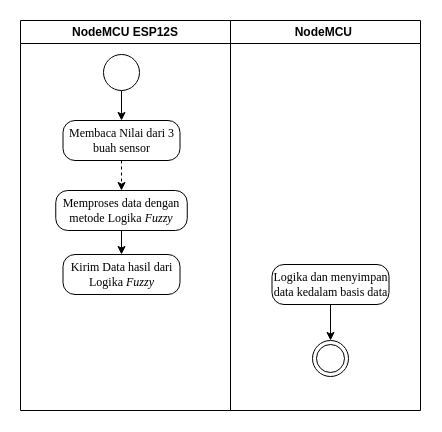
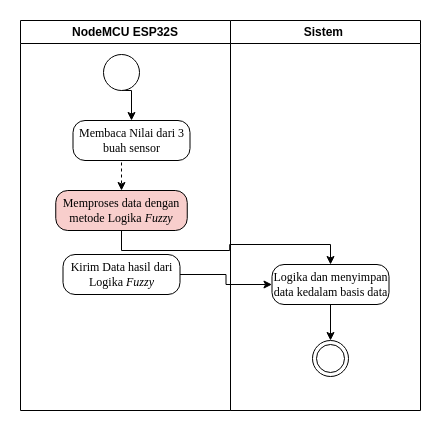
node "NodeMCU ESP12S": label "NodeMCU ESP12S" -> "NodeMCU ESP32S"
node "NodeMCU": label "NodeMCU" -> "Sistem"
node "Membaca Nilai dari 3 buah sensor": moved (122, 141) -> (132, 141)
node "Memproses data dengan metode Logika Fuzzy": fillcolor #ffffff -> #f8cecc
edge "Memproses data dengan metode Logika Fuzzy" -> "Kirim Data hasil dari Logika Fuzzy": now "Memproses data dengan metode Logika Fuzzy" -> "Logika dan menyimpan data kedalam basis data"
edge "Kirim Data hasil dari Logika Fuzzy" -> "Logika dan menyimpan data kedalam basis data": added
